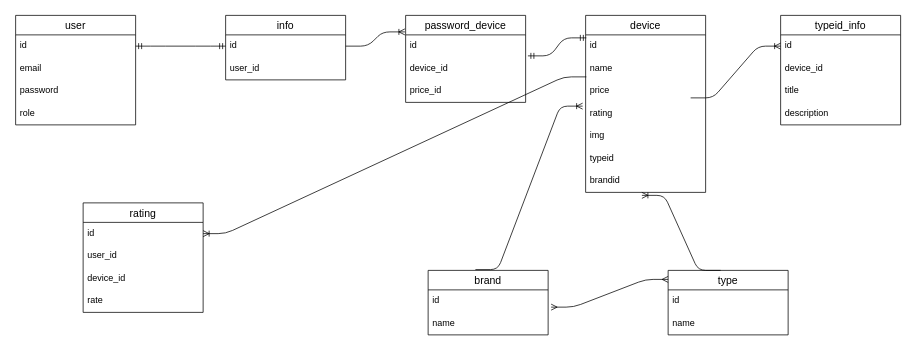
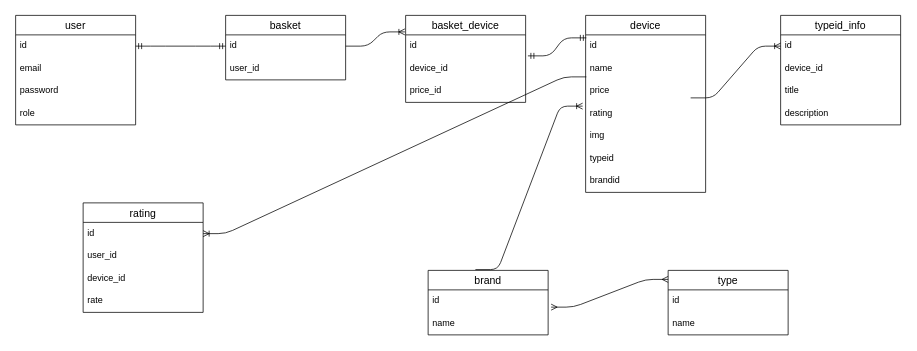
node "info": label "info" -> "basket"
node "password_device": label "password_device" -> "basket_device"
edge "type" -> "brandid": removed
